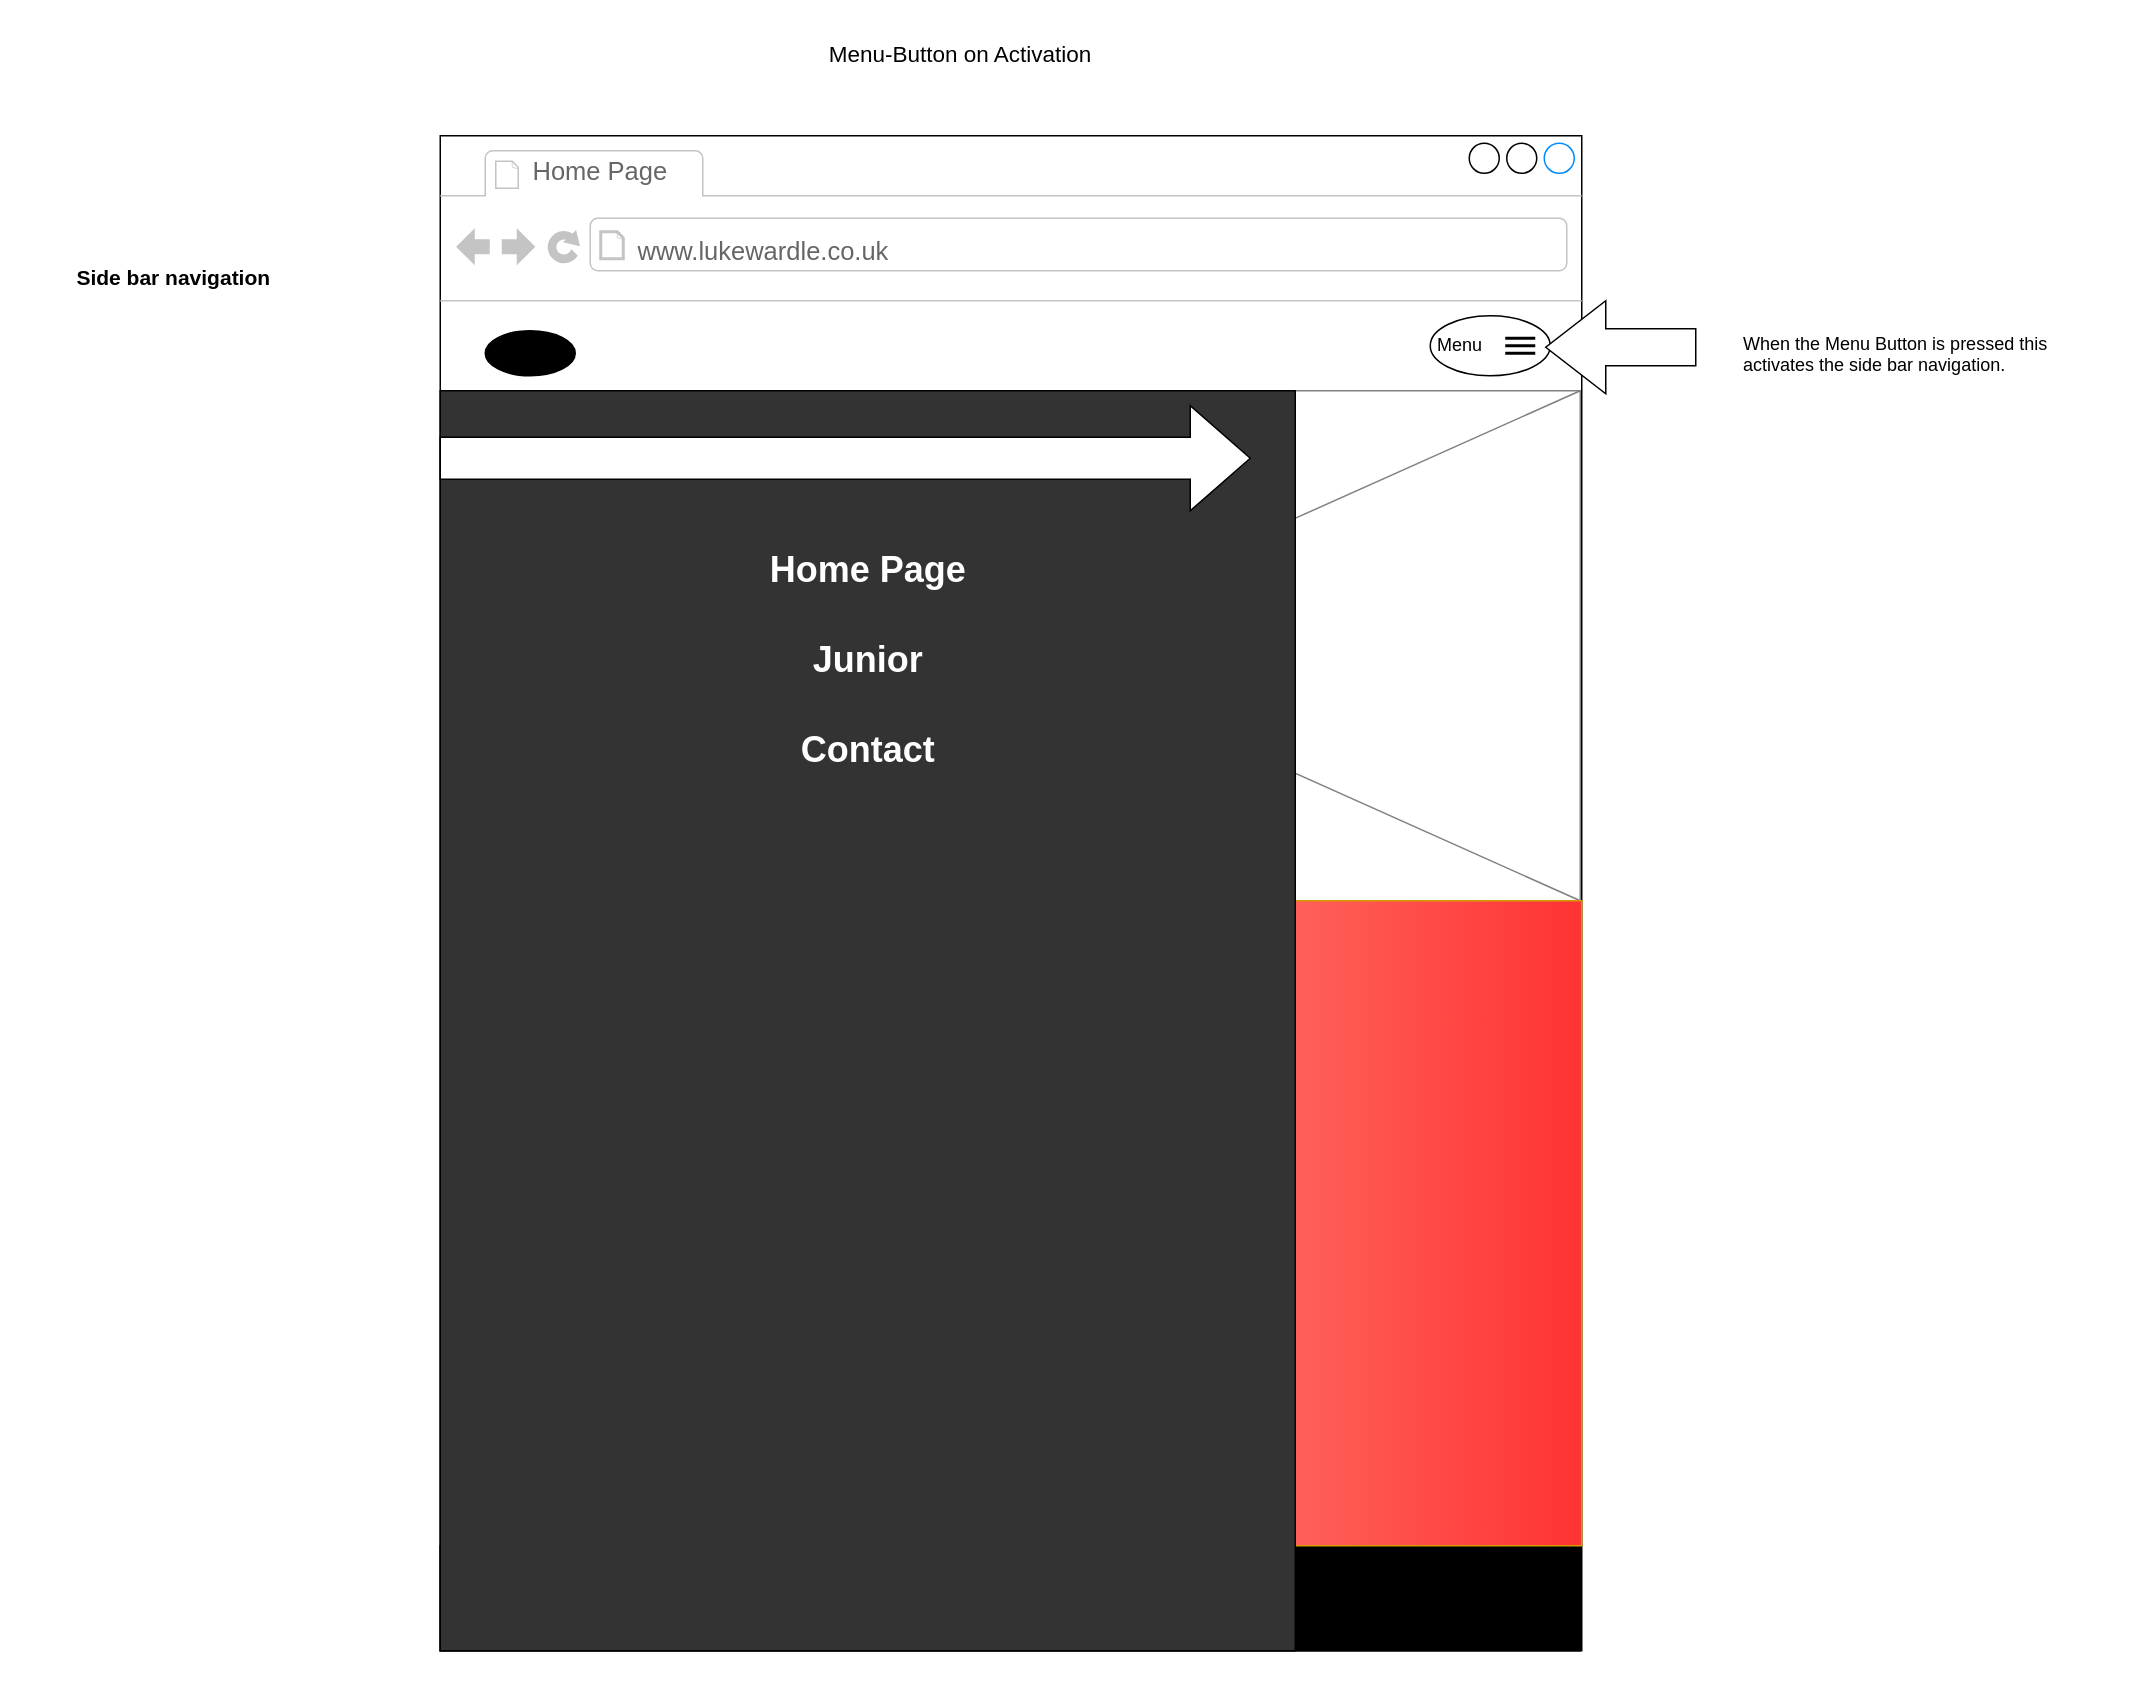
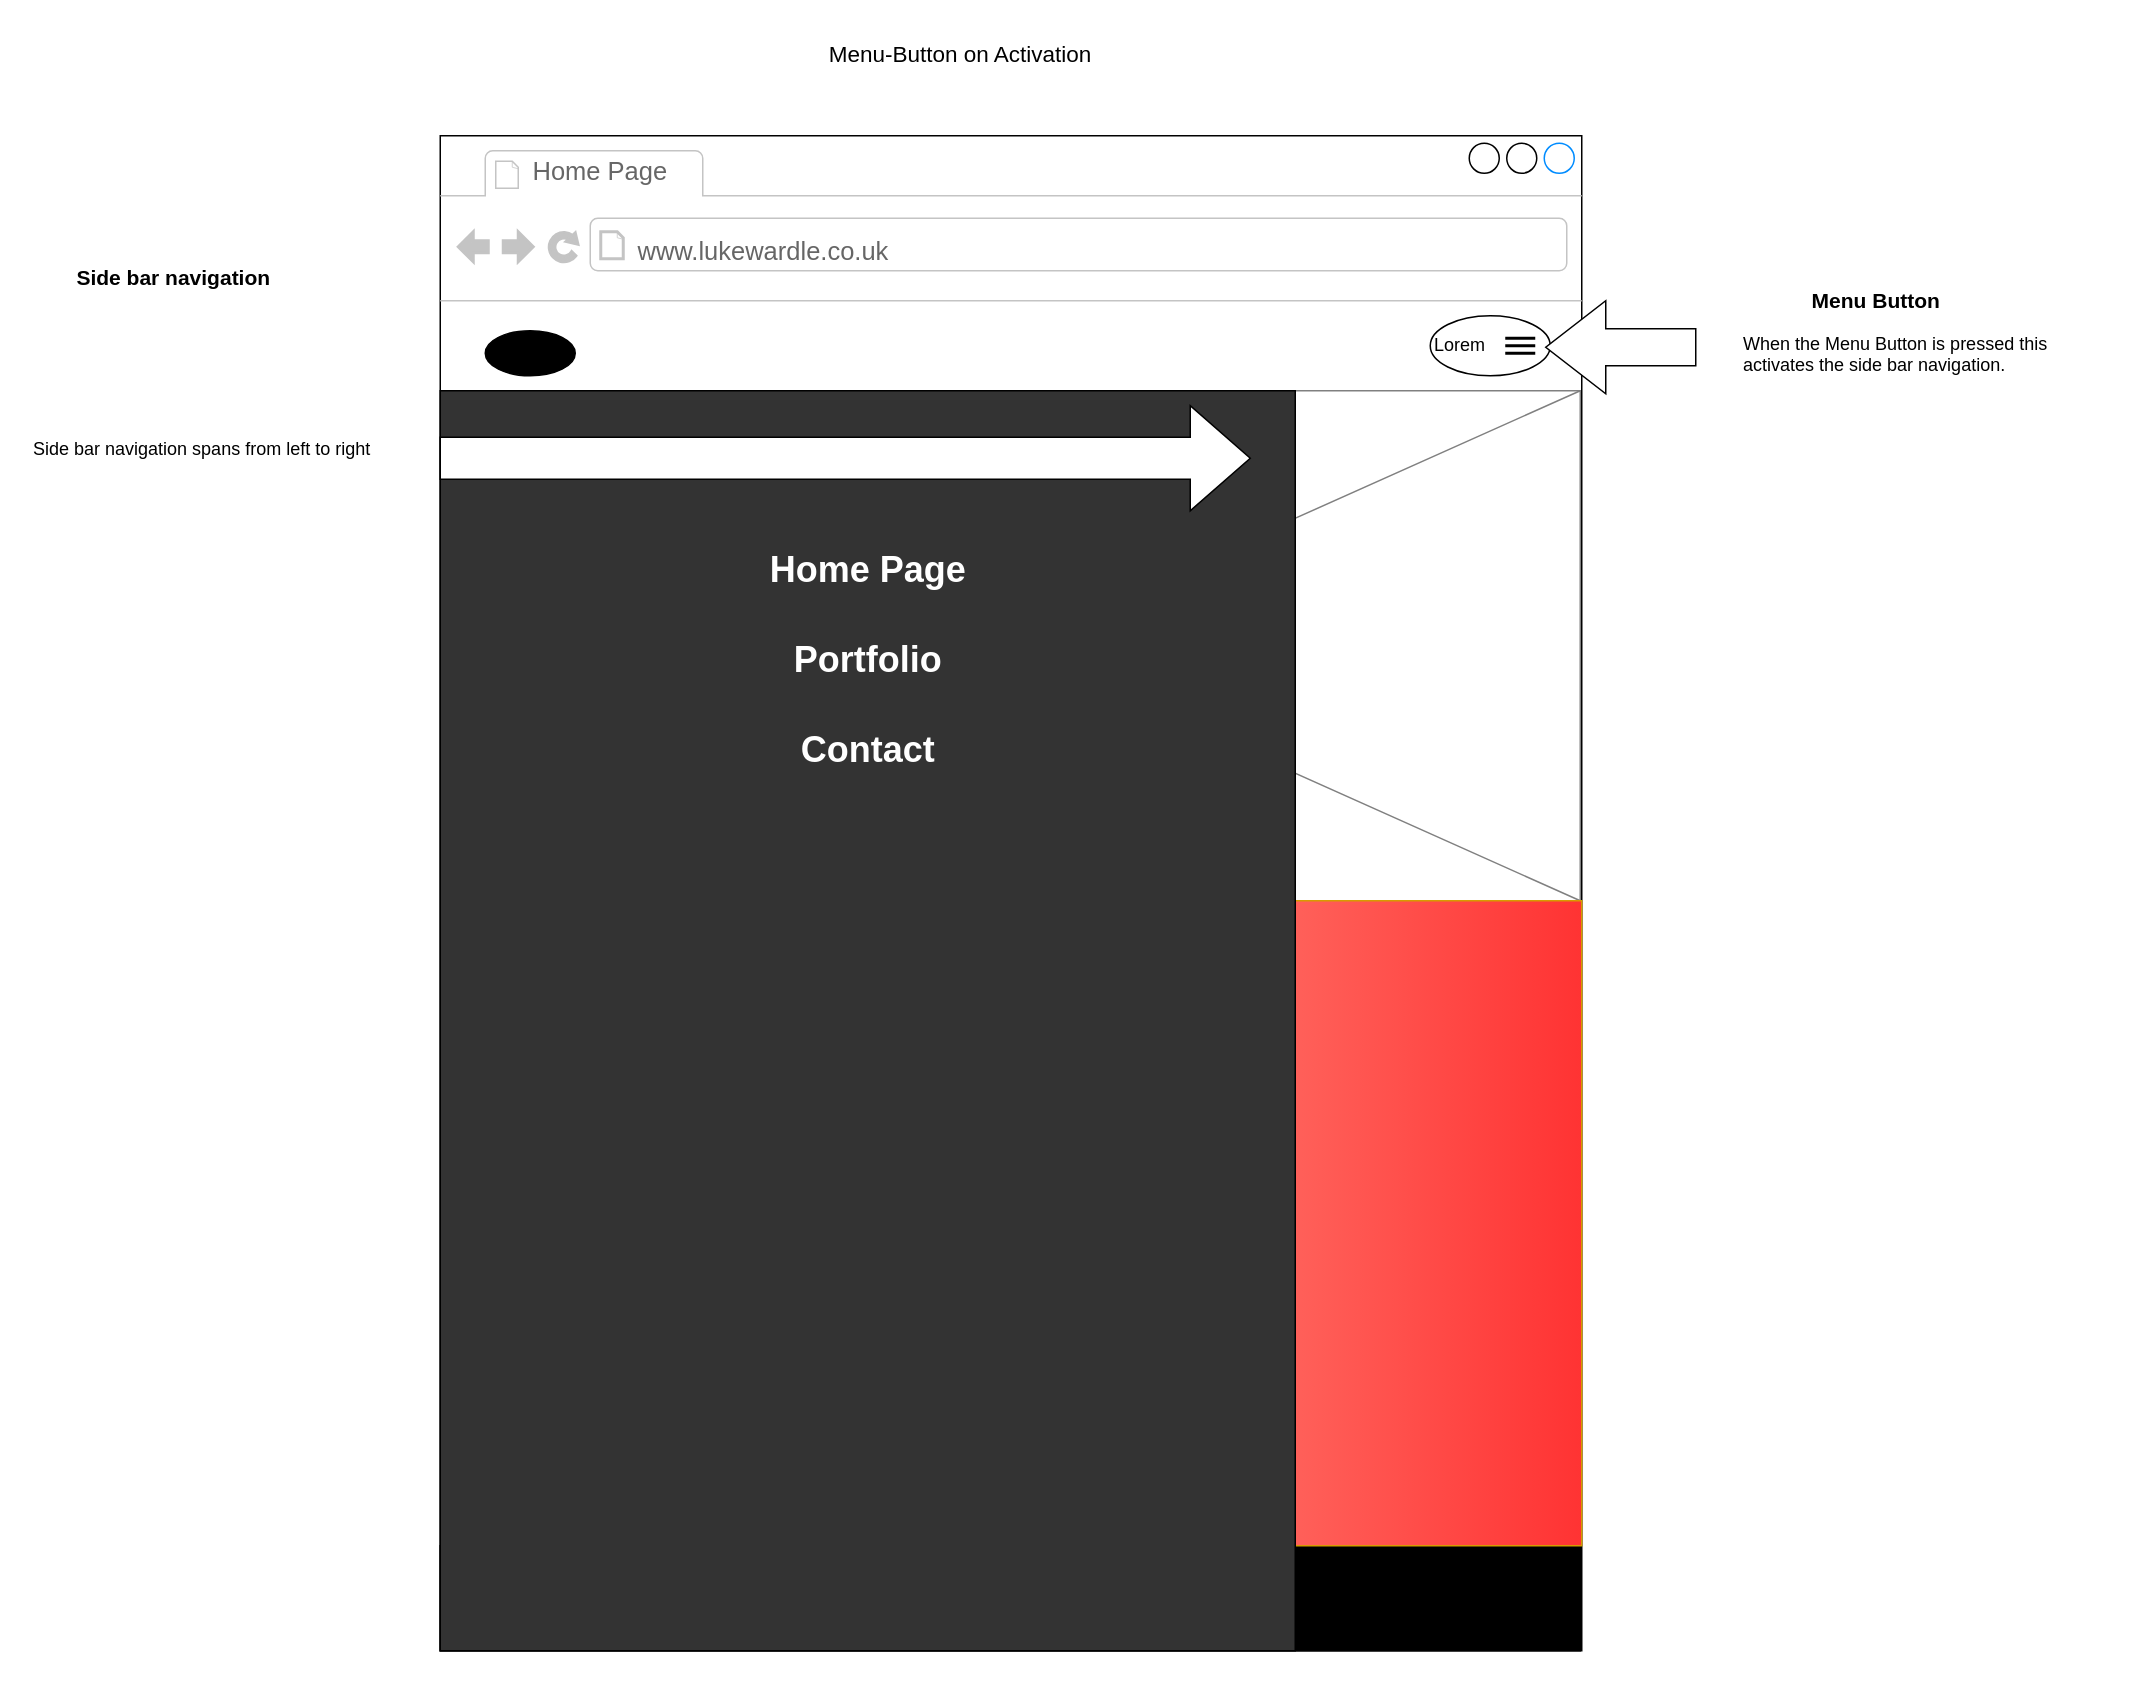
node "Menu Button": added
node "Menu": label "Menu" -> "Lorem"
node "Side bar navigation spans from left to right": added
node "Junior": label "Junior" -> "Portfolio"
